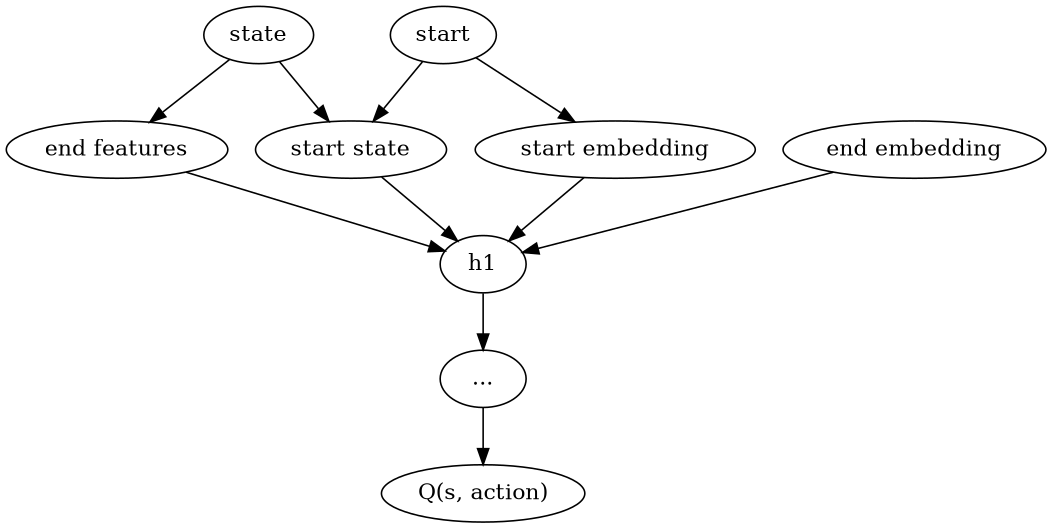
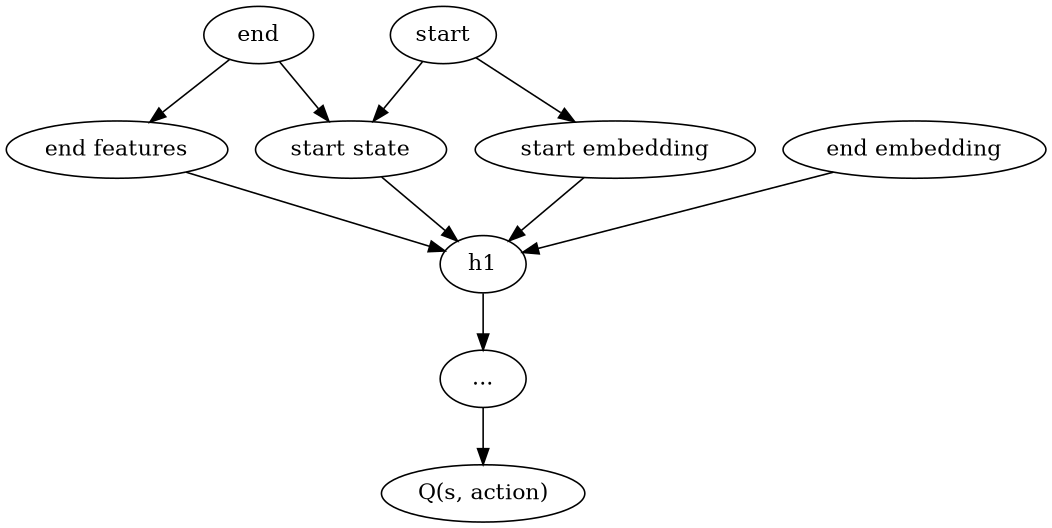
node "state": label "state" -> "end"
